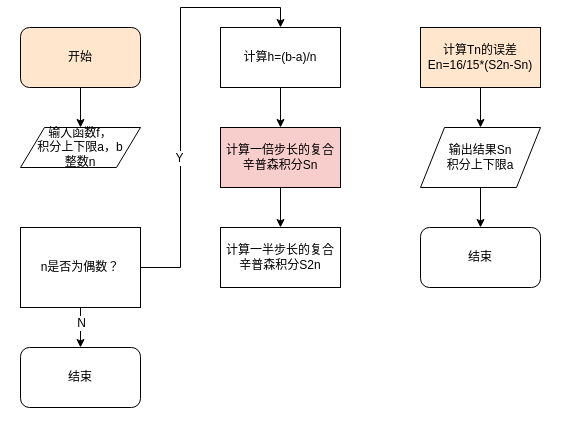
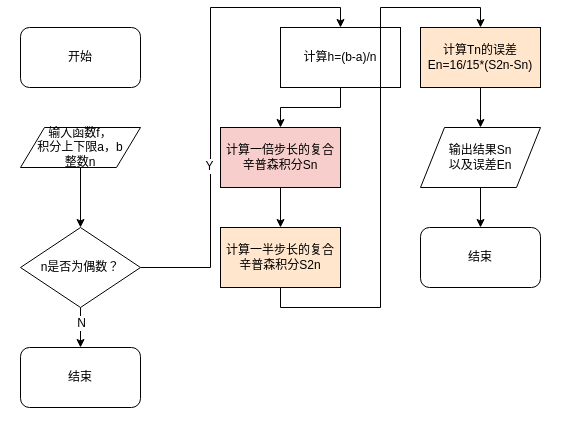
node "开始": fillcolor #ffe6cc -> #ffffff
node "计算h=(b-a)/n": moved (281, 58) -> (341, 58)
edge "开始" -> "输入函数f， 积分上下限a，b 整数n": removed
node "输出结果Sn 积分上下限a": label "输出结果Sn 积分上下限a" -> "输出结果Sn 以及误差En"
edge "计算一半步长的复合辛普森积分S2n" -> "计算Tn的误差 En=16/15*(S2n-Sn)": added
edge "输入函数f， 积分上下限a，b 整数n" -> "n是否为偶数？": added
node "计算一半步长的复合辛普森积分S2n": fillcolor #ffffff -> #ffe6cc
node "n是否为偶数？": shape rectangle -> diamond
